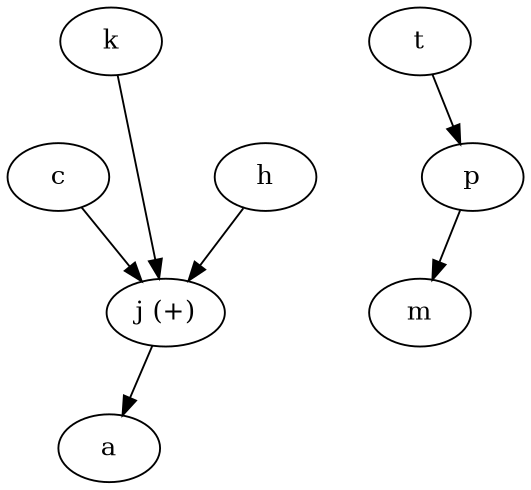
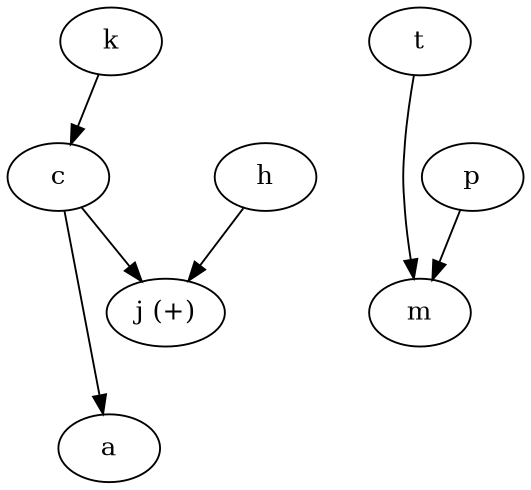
edge "t" -> "p": now "t" -> "m"
edge "k" -> "j (+)": now "k" -> "c"
edge "j (+)" -> "a": now "c" -> "a"
